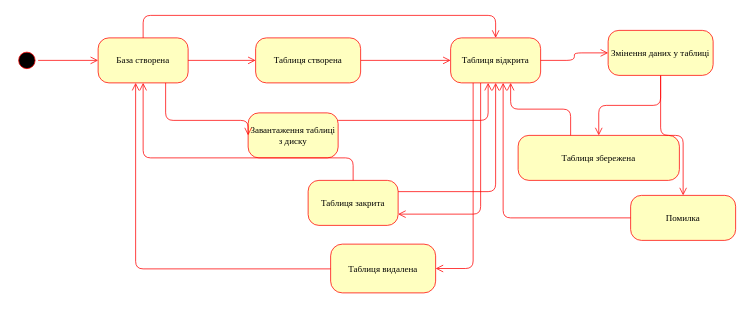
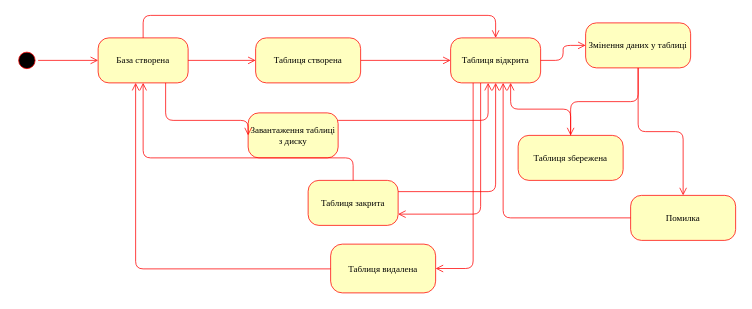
node "Змінення даних у таблиці": moved (660, 53) -> (638, 45)
node "Таблиця збережена": size 161x45 -> 105x45
